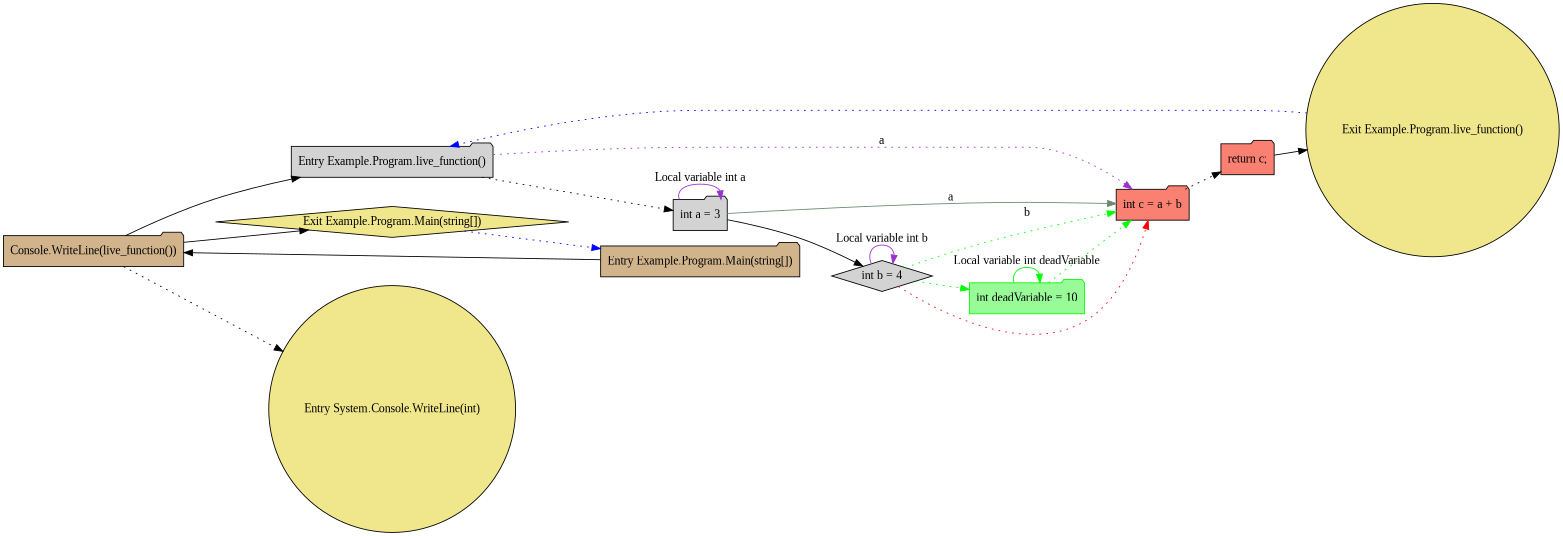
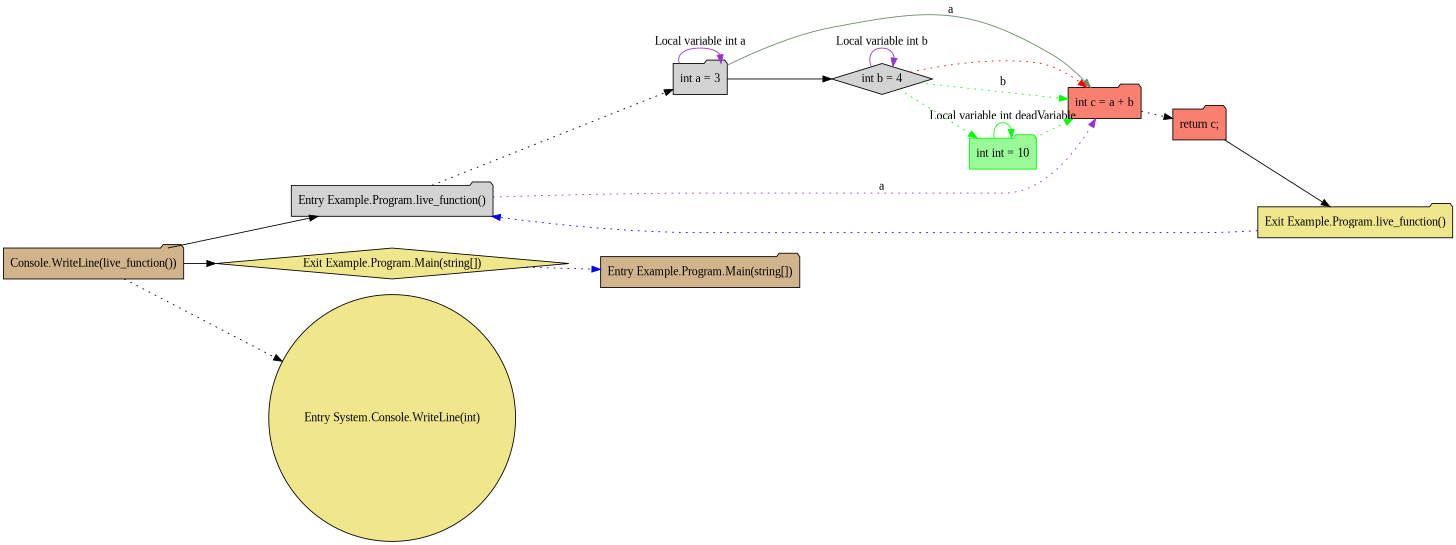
node "Exit Example.Program.live_function()": shape circle -> folder
edge "Entry Example.Program.Main(string[])" -> "Console.WriteLine(live_function())": removed
node "int deadVariable = 10": label "int deadVariable = 10" -> "int int = 10"
